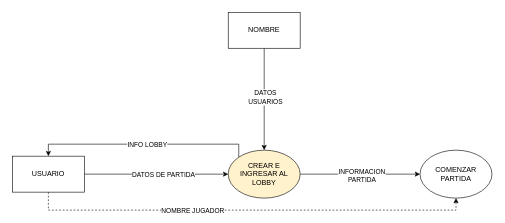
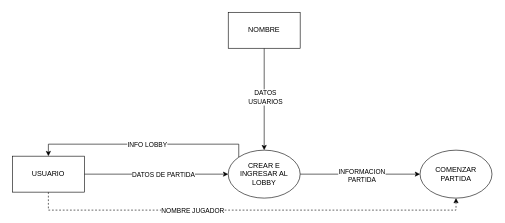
node "CREAR E INGRESAR AL LOBBY": fillcolor #fff2cc -> #ffffff
